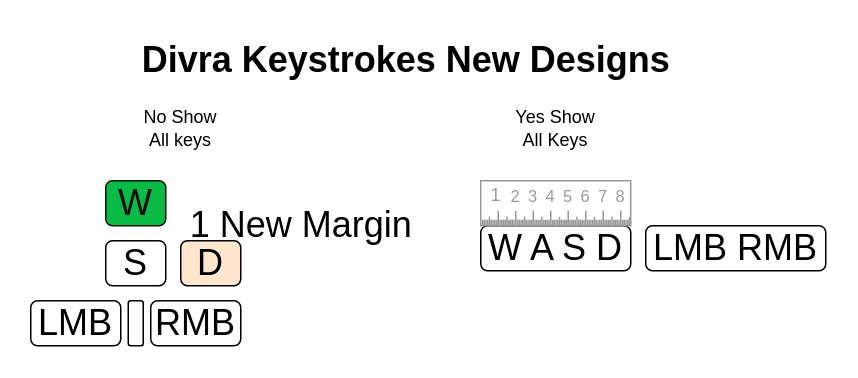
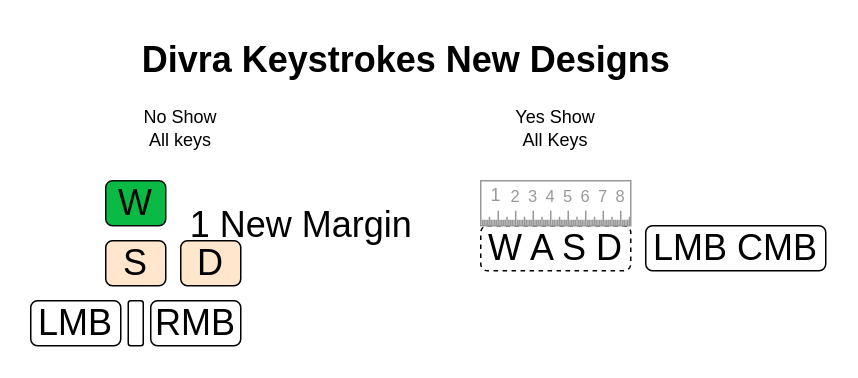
node "W A S D": style solid -> dashed
node "LMB RMB": label "LMB RMB" -> "LMB CMB"
node "S": fillcolor #ffffff -> #ffe6cc
